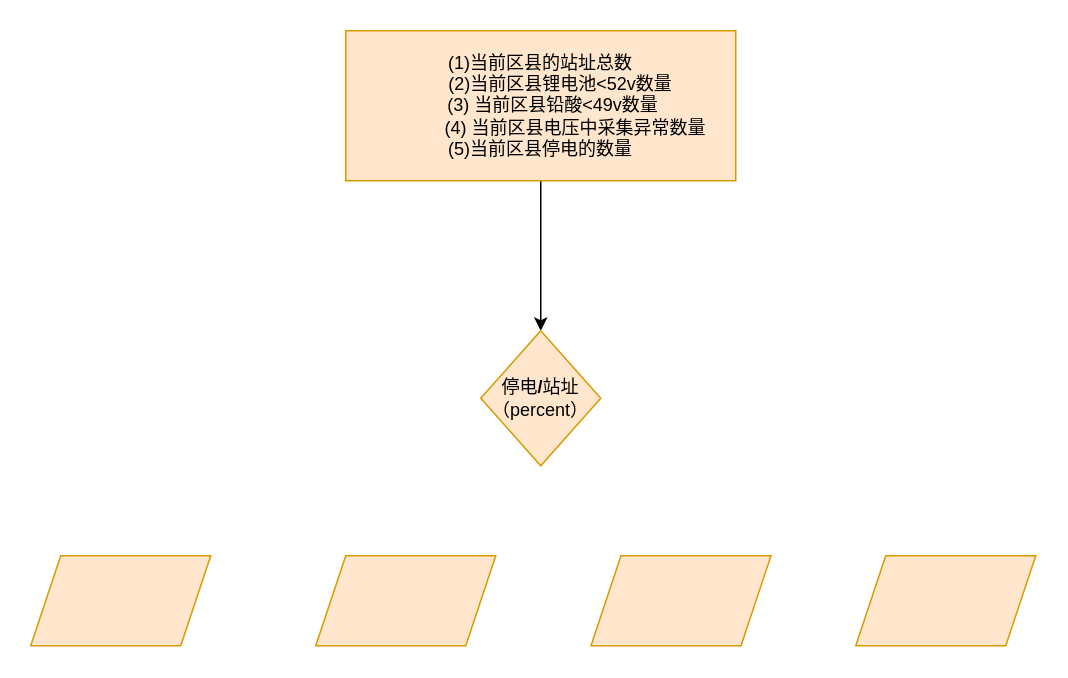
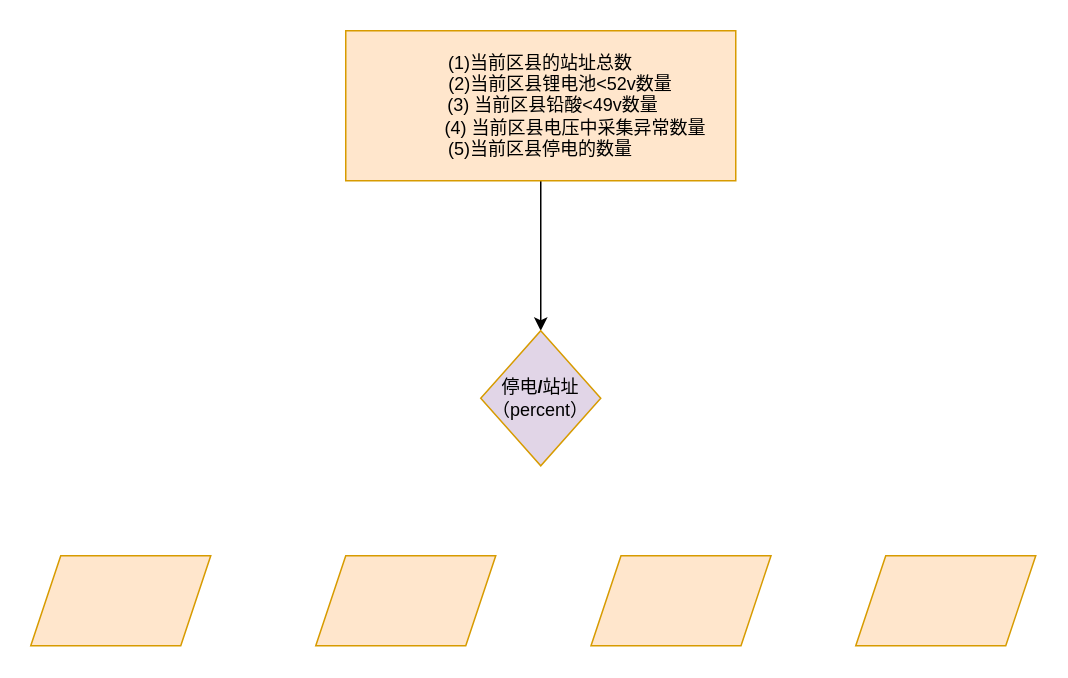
node "停电/站址 （percent）": fillcolor #ffe6cc -> #e1d5e7
